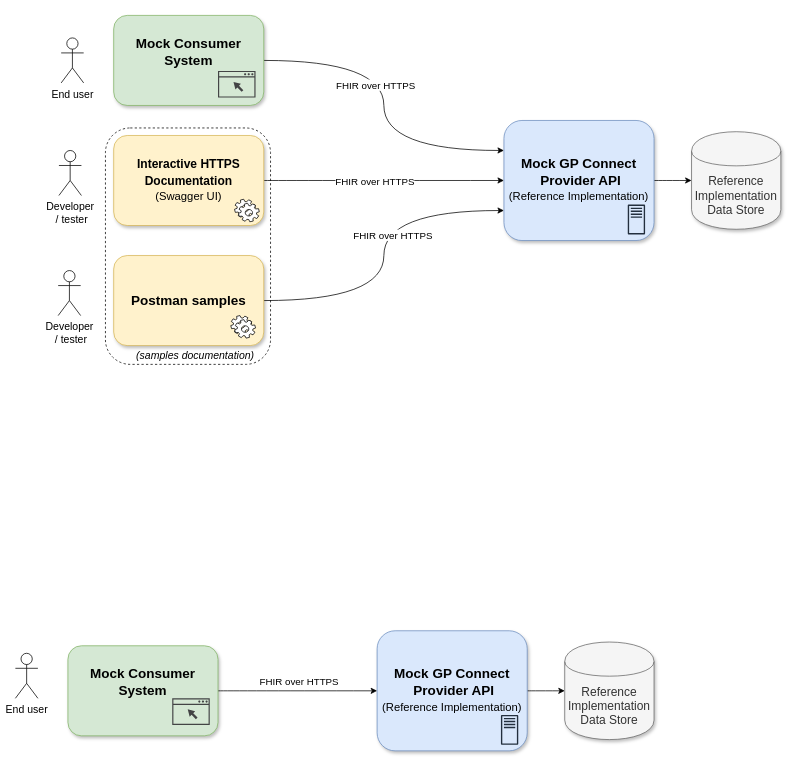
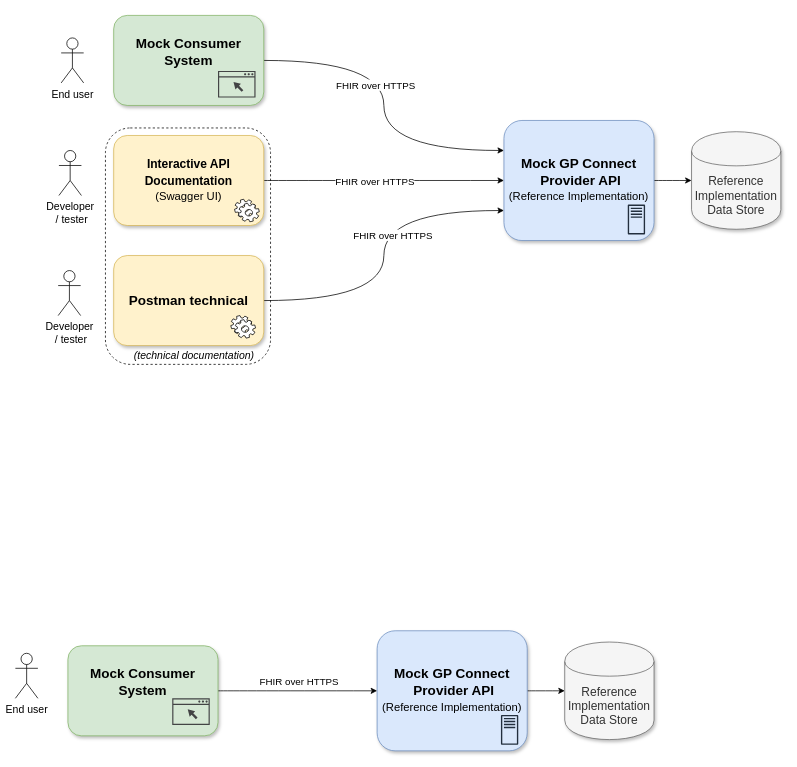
node "Interactive HTTPS Documentation(Swagger UI)": label "Interactive HTTPS Documentation(Swagger UI)" -> "Interactive API Documentation(Swagger UI)"
node "Postman samples": label "Postman samples" -> "Postman technical"
node "(samples documentation)": label "(samples documentation)" -> "(technical documentation)"
